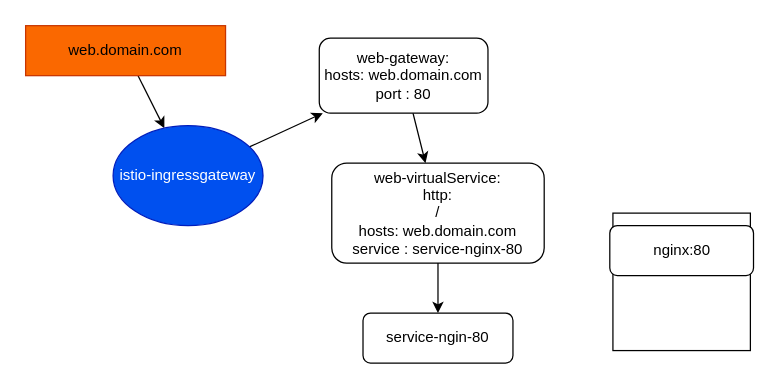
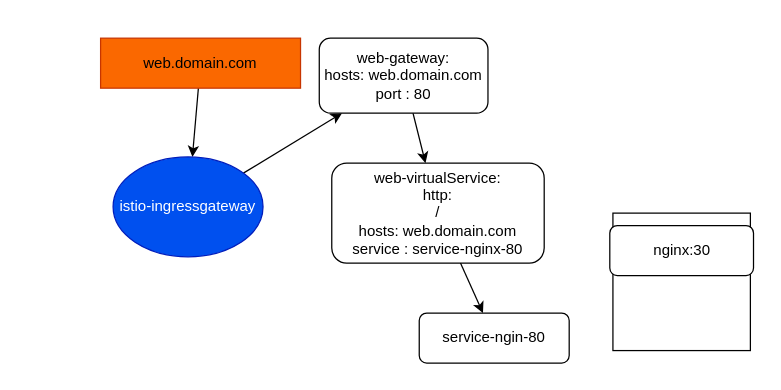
node "web.domain.com": moved (126, 51) -> (201, 63)
node "istio-ingressgateway": moved (188, 176) -> (188, 207)
node "nginx:80": label "nginx:80" -> "nginx:30"
node "service-ngin-80": moved (438, 338) -> (494, 338)
